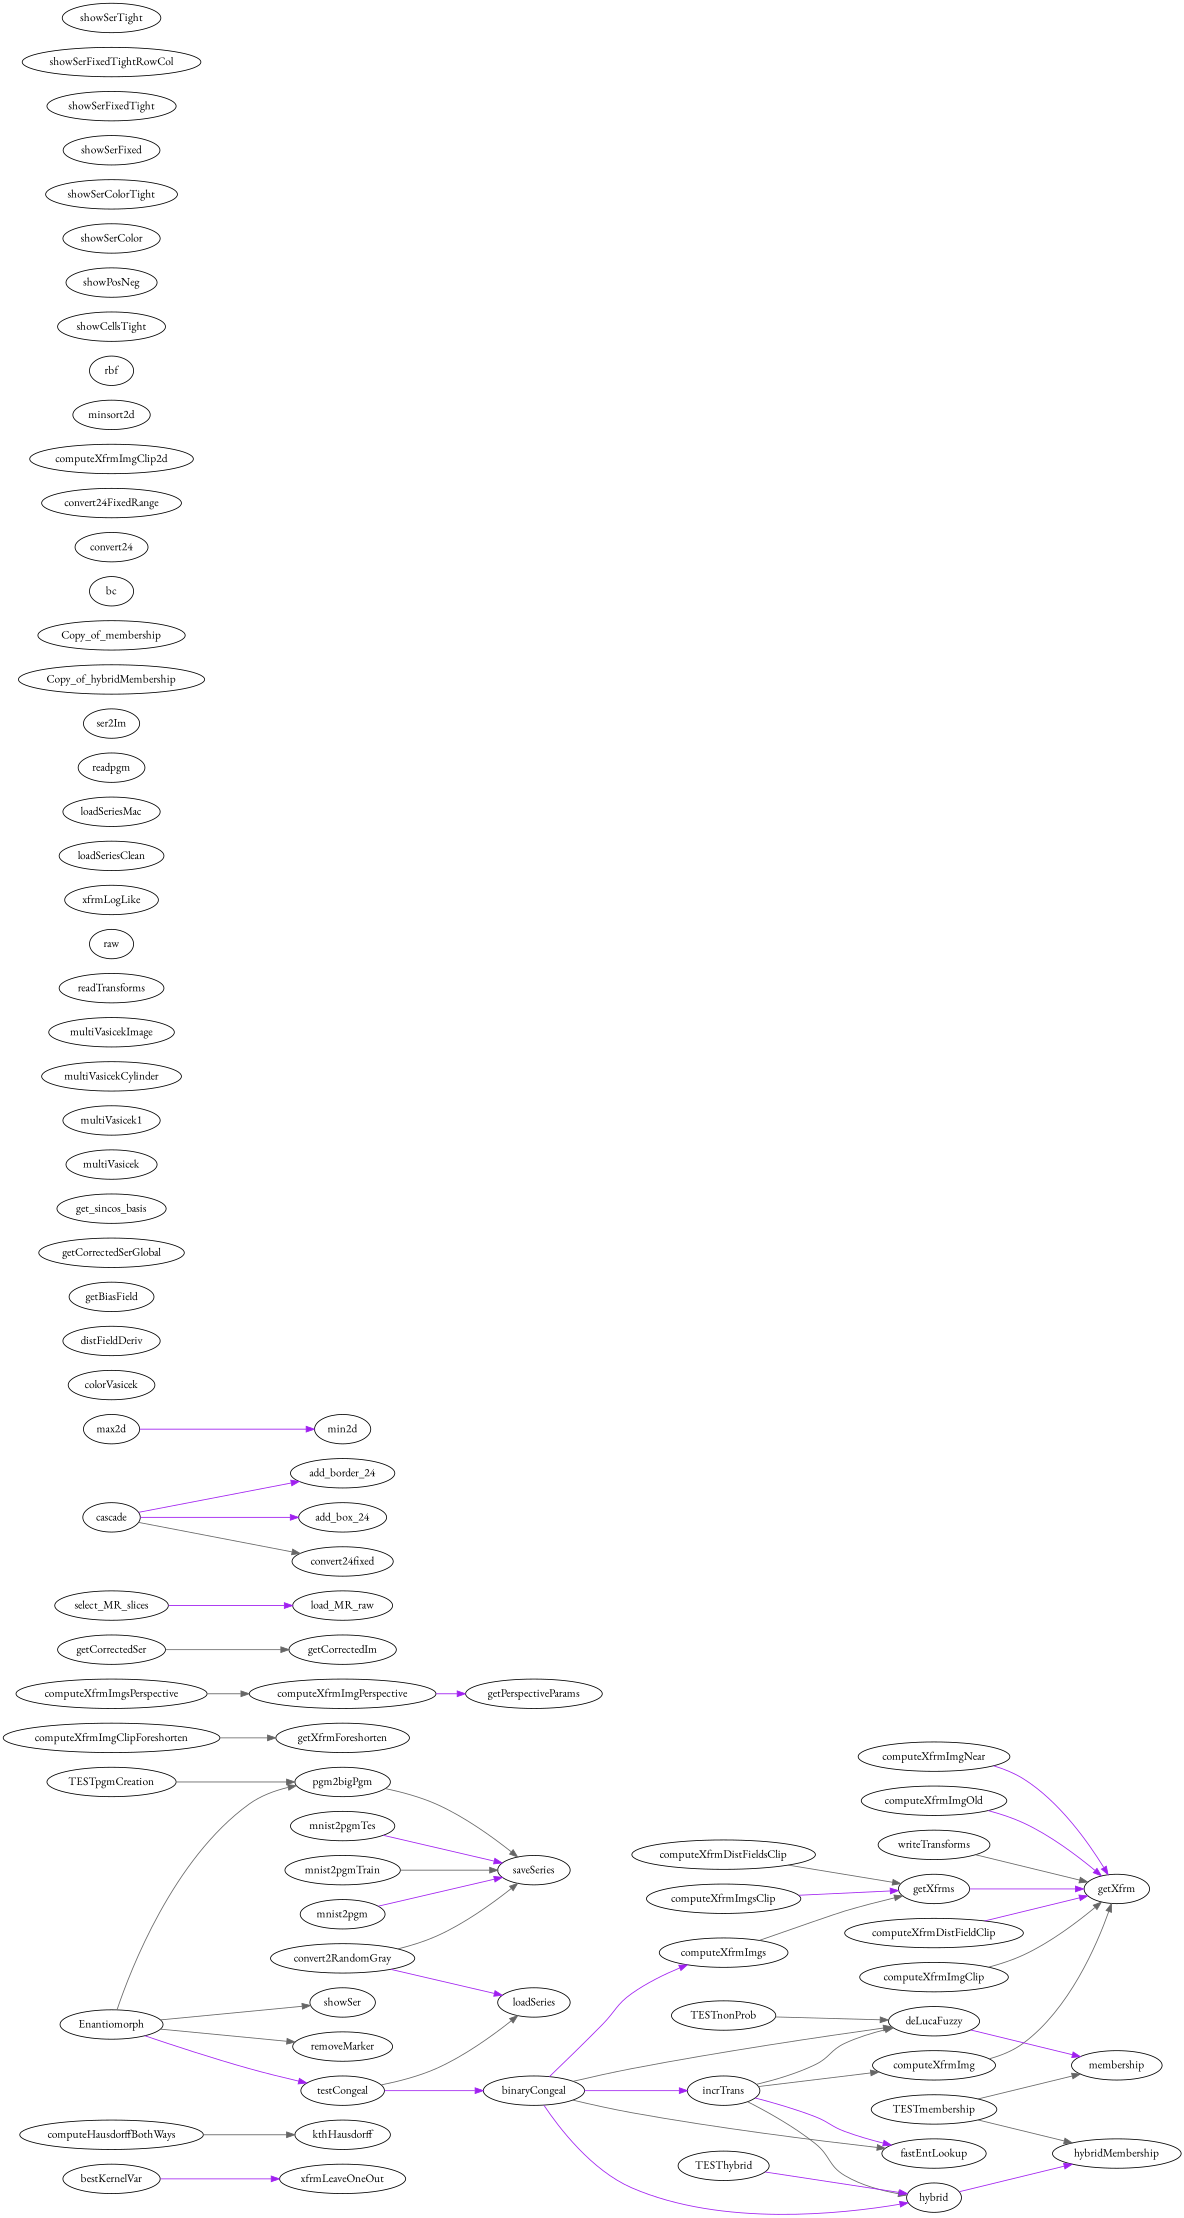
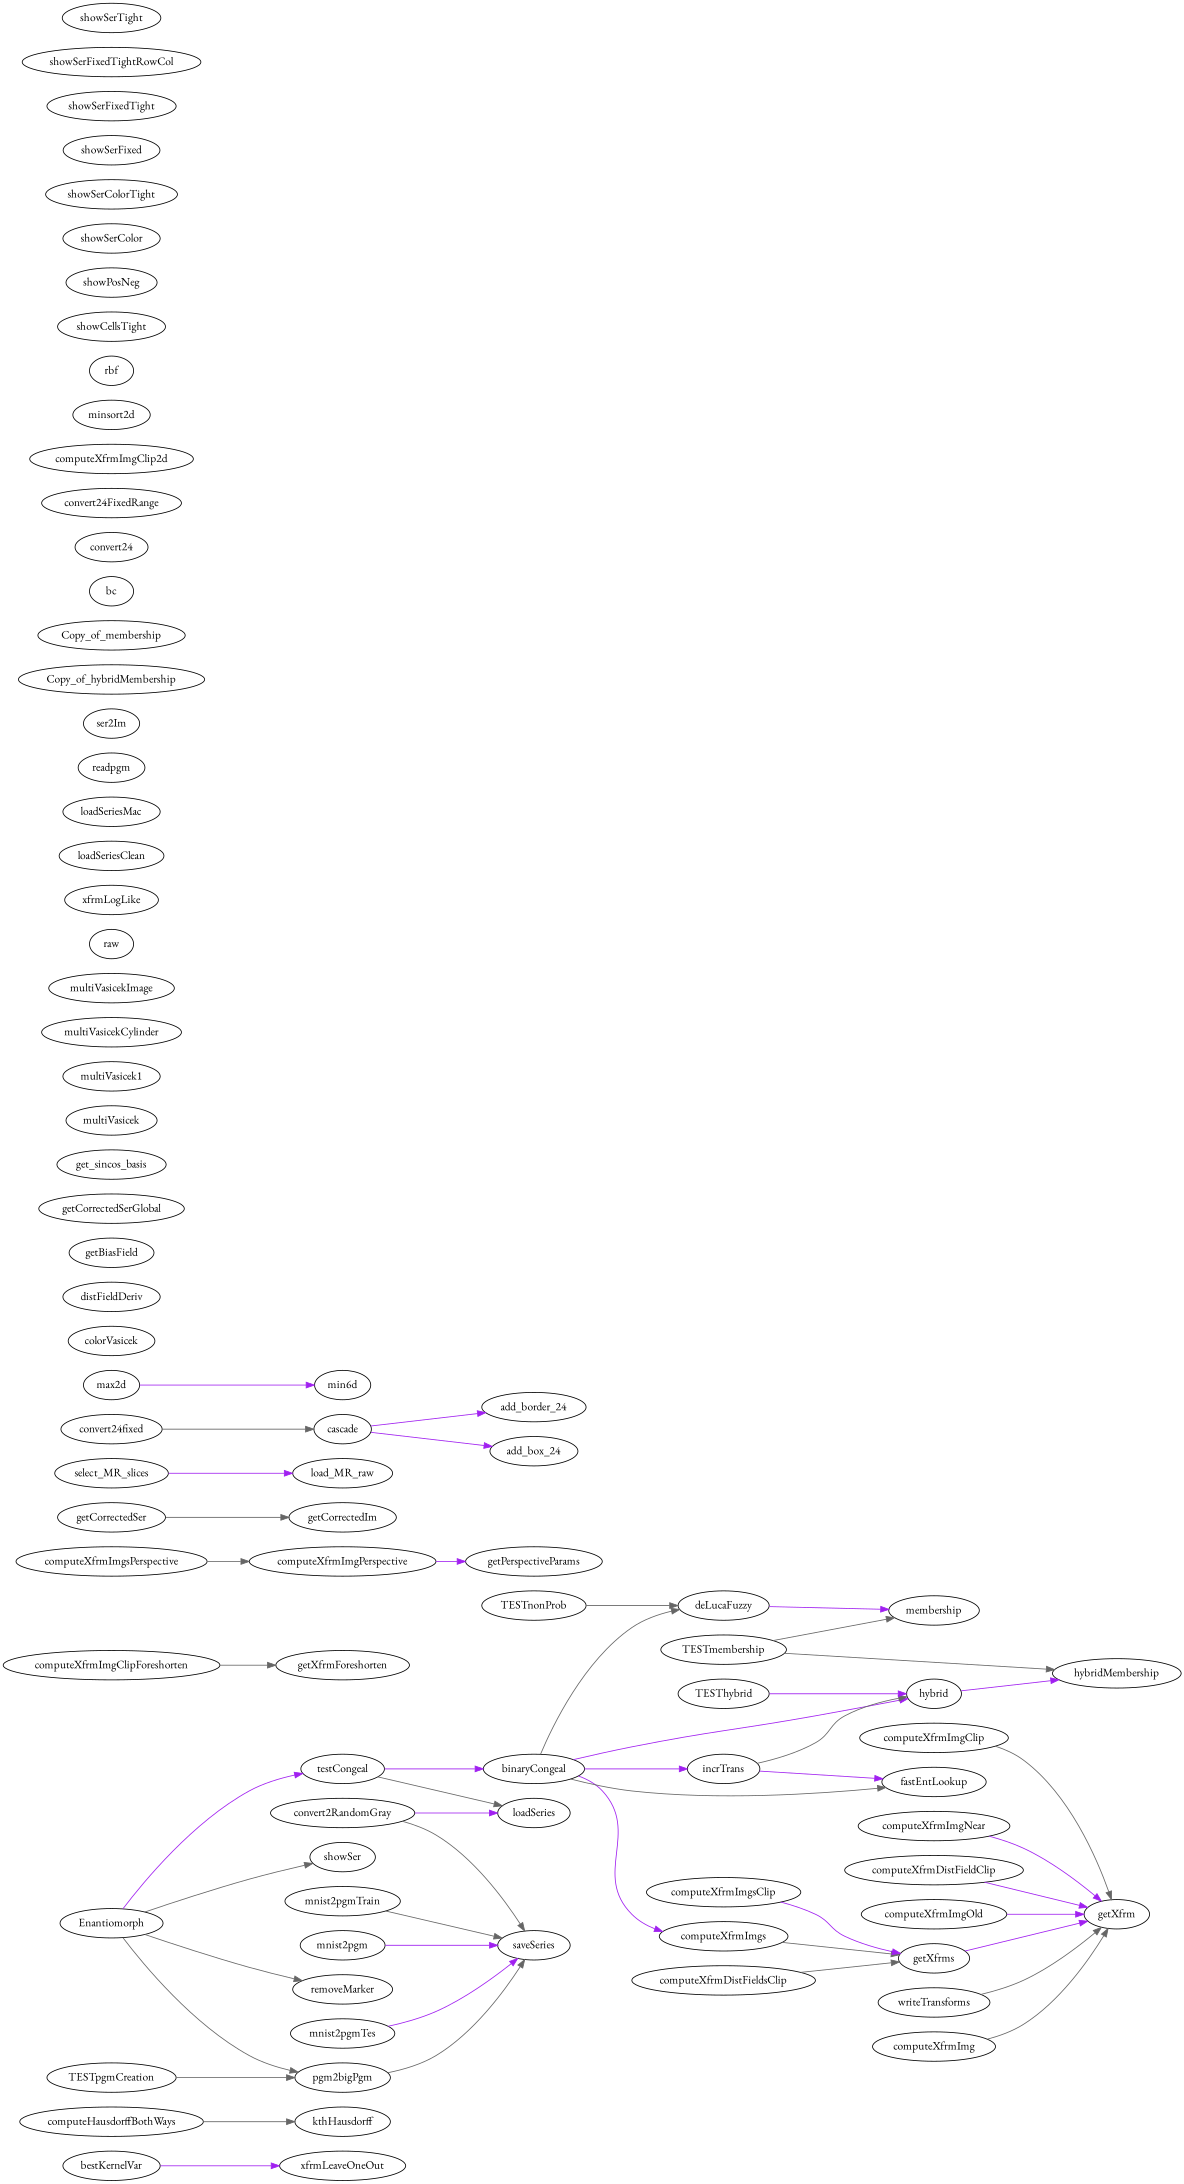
node "readTransforms": removed
node "min2d": label "min2d" -> "min6d"
edge "cascade" -> "convert24fixed": reversed
edge "incrTrans" -> "deLucaFuzzy": removed
edge "incrTrans" -> "computeXfrmImg": removed
